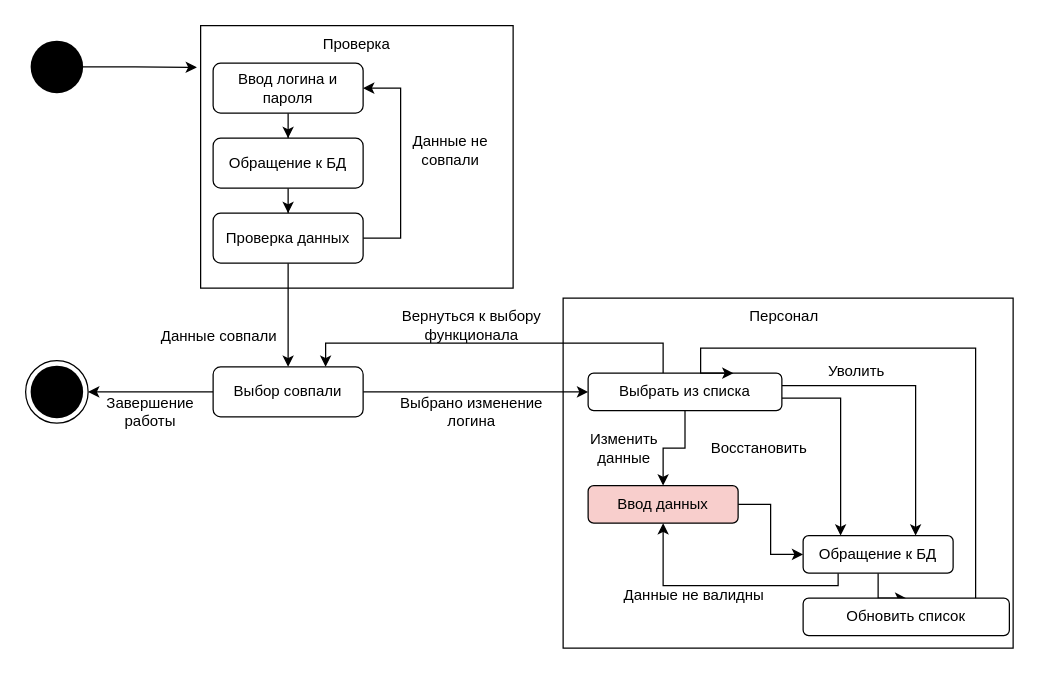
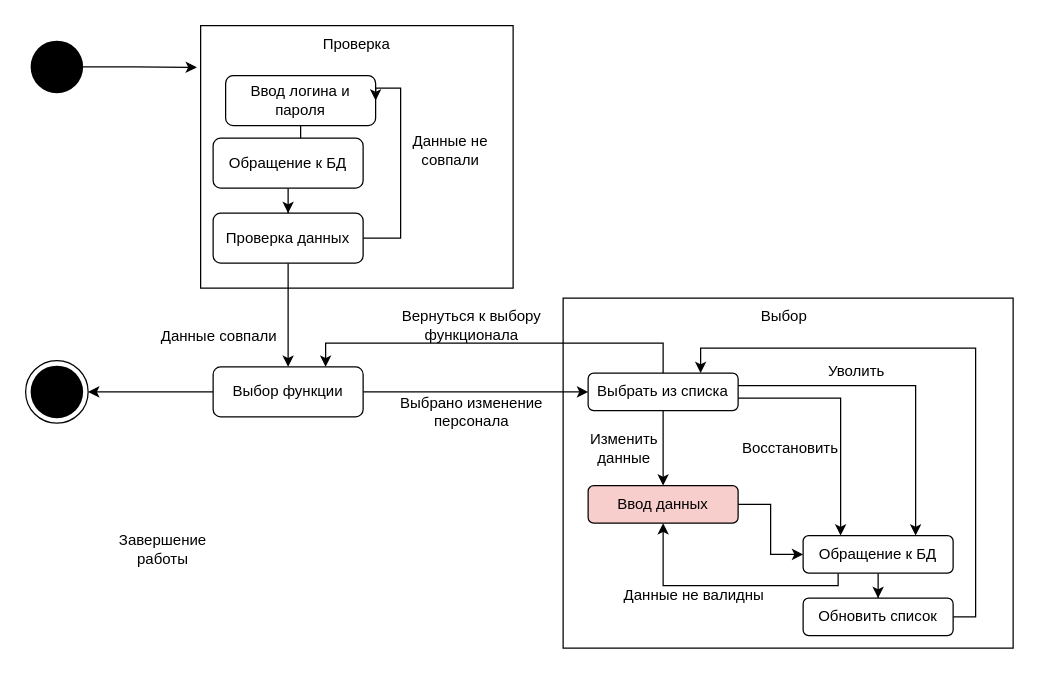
node "Ввод логина и пароля": moved (288, 88) -> (301, 101)
node "Персонал": label "Персонал" -> "Выбор"
node "Выбор совпали": label "Выбор совпали" -> "Выбор функции"
node "Выбрать из списка": size 194x38 -> 150x38
node "Завершение работы": moved (151, 412) -> (163, 549)
node "Выбрано изменение логина": label "Выбрано изменение логина" -> "Выбрано изменение персонала"
node "Восстановить": moved (759, 448) -> (791, 448)
node "Обновить список": size 206x38 -> 150x38
